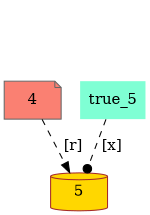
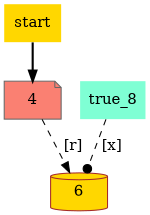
node "start": added
node "true_5": label "true_5" -> "true_8"
node "5": label "5" -> "6"
